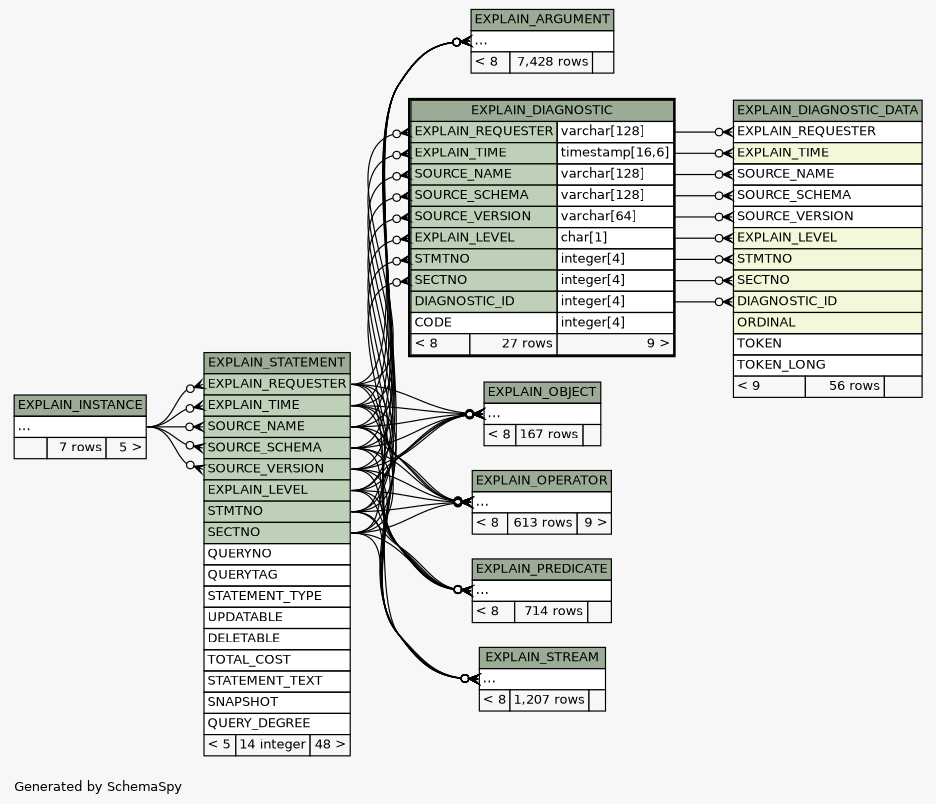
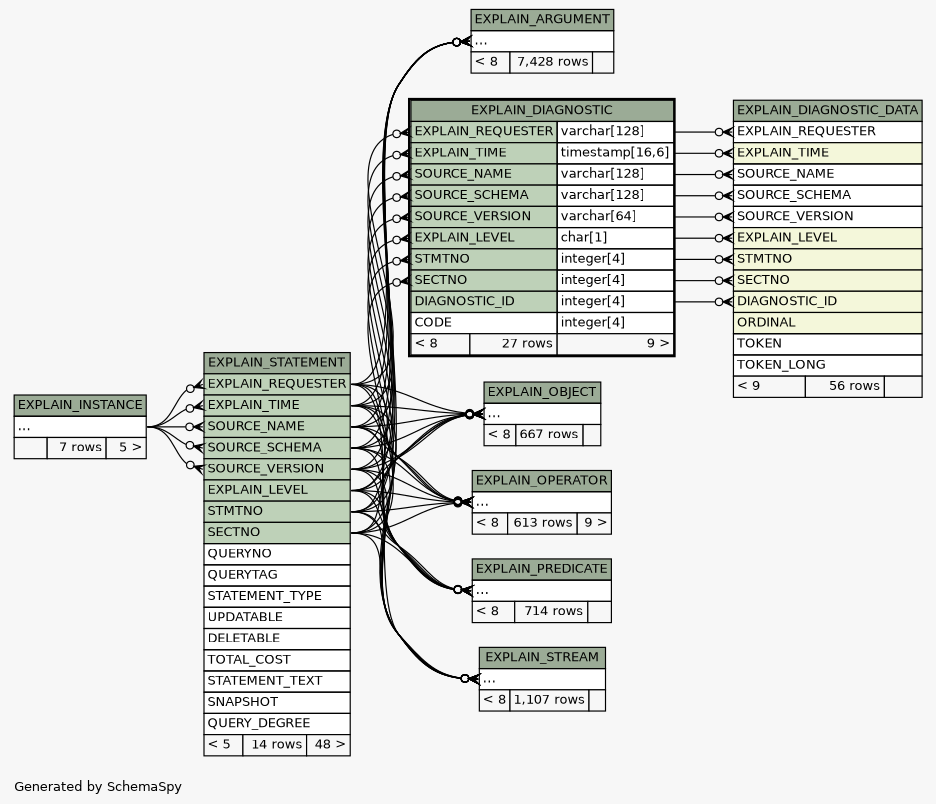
node "EXPLAIN_OBJECT": text "167 rows" -> "667 rows"
node "EXPLAIN_STREAM": text "1,207 rows" -> "1,107 rows"
node "EXPLAIN_STATEMENT": text "14 integer" -> "14 rows"
